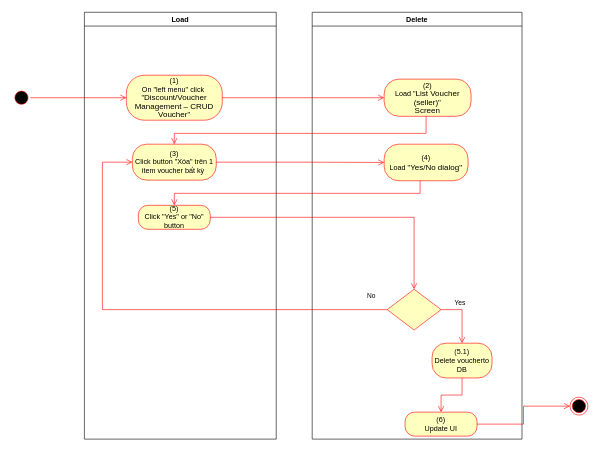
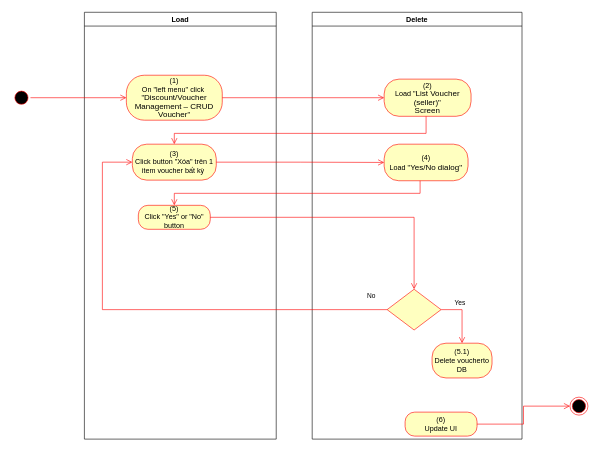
edge "(5.1) Delete voucherto DB" -> "(6) Update UI": removed
